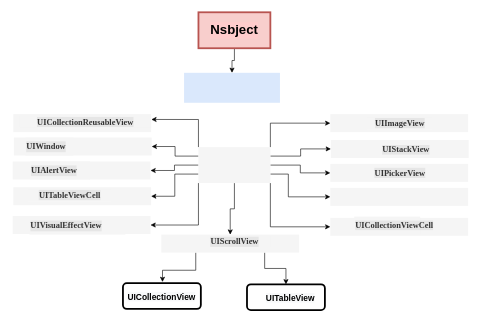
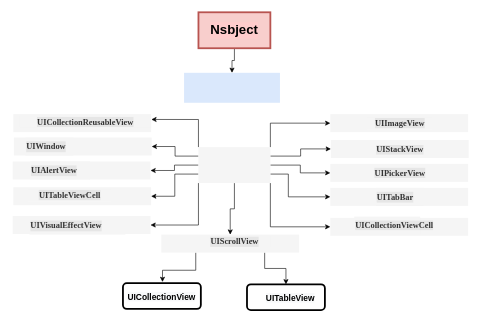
node "UIStackView": moved (406, 150) -> (400, 150)
node "UITabBar": added
